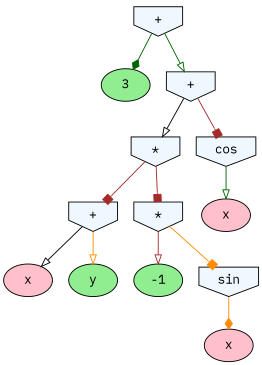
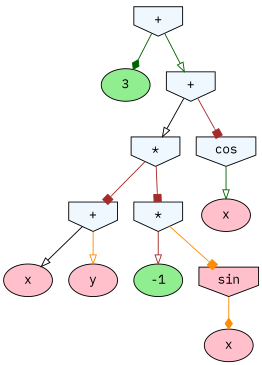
node "y": fillcolor lightgreen -> pink
node "sin": fillcolor aliceblue -> pink
